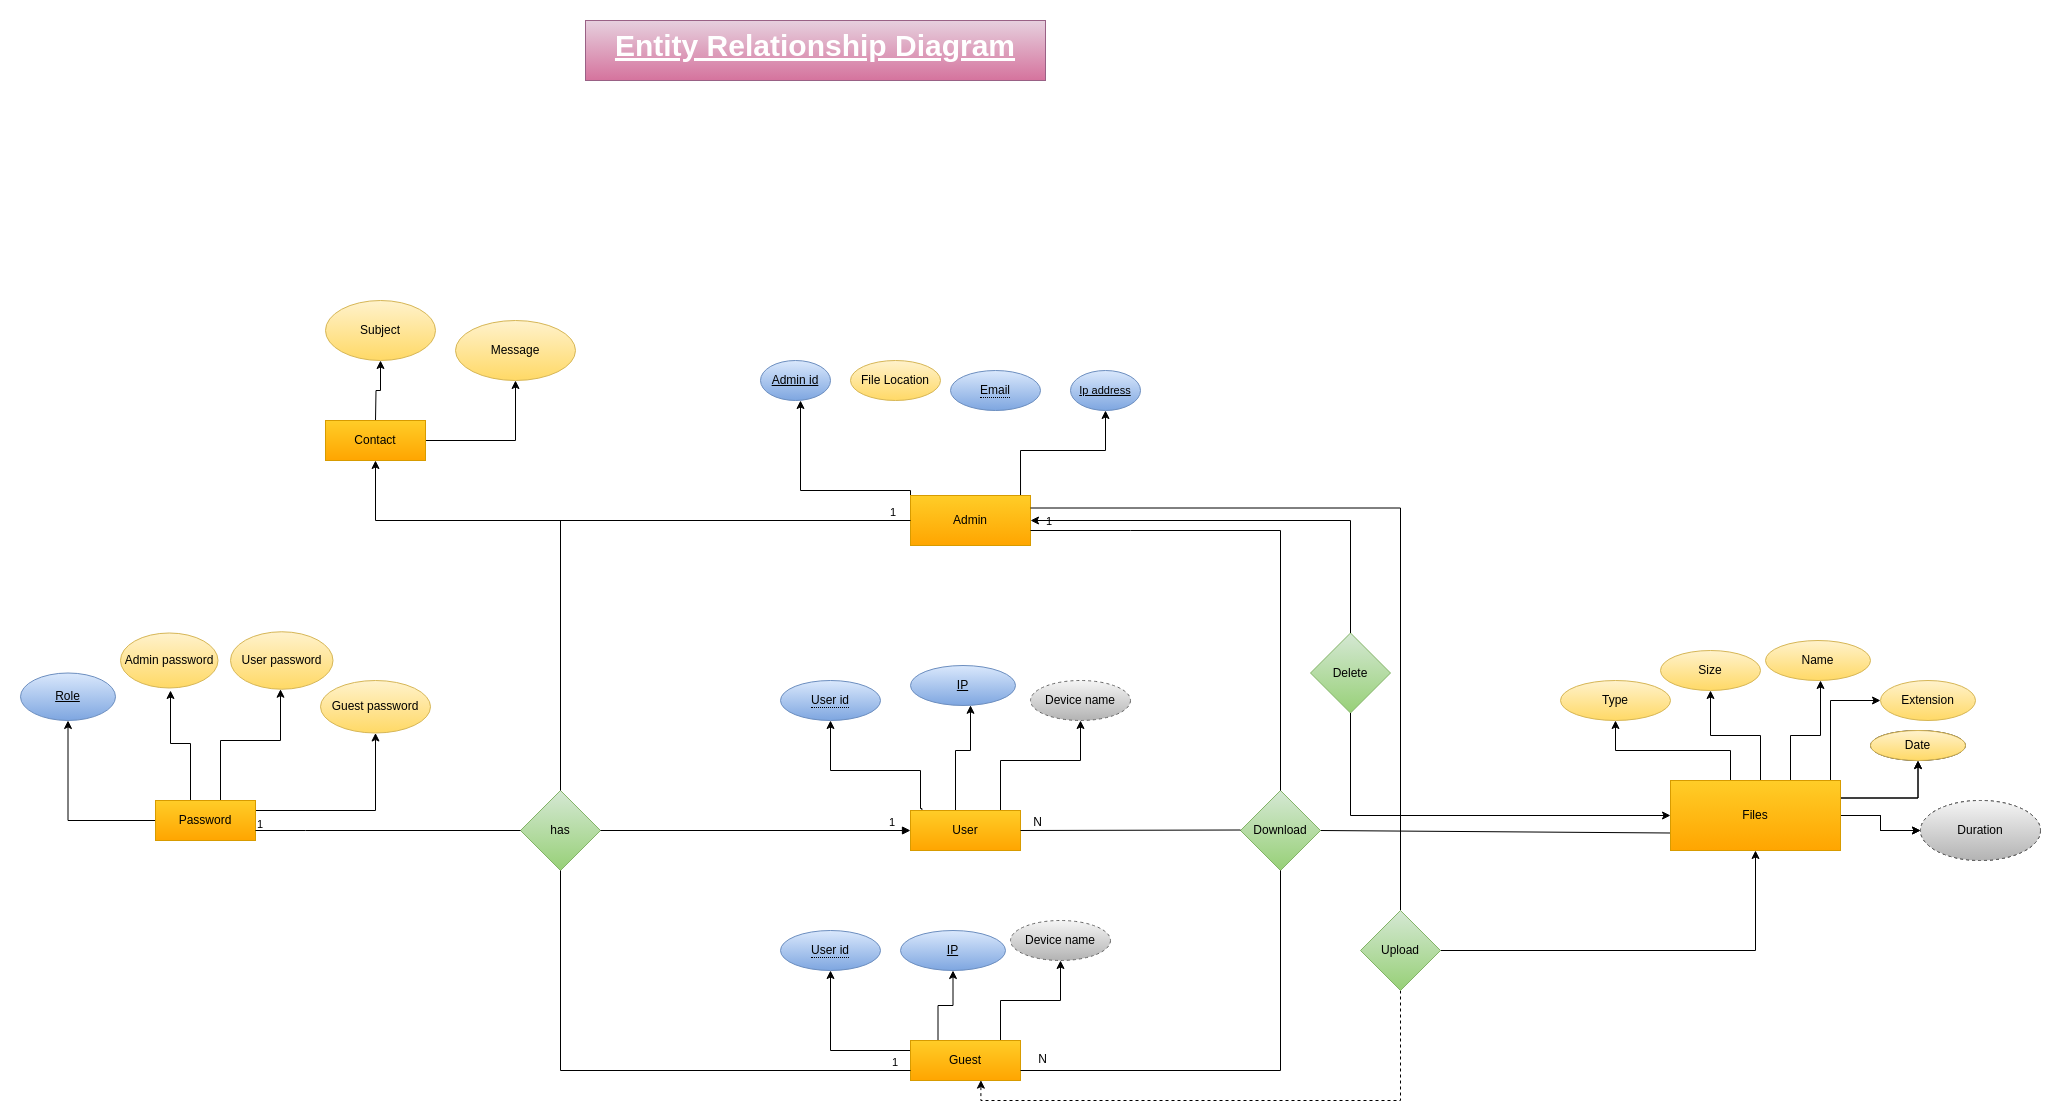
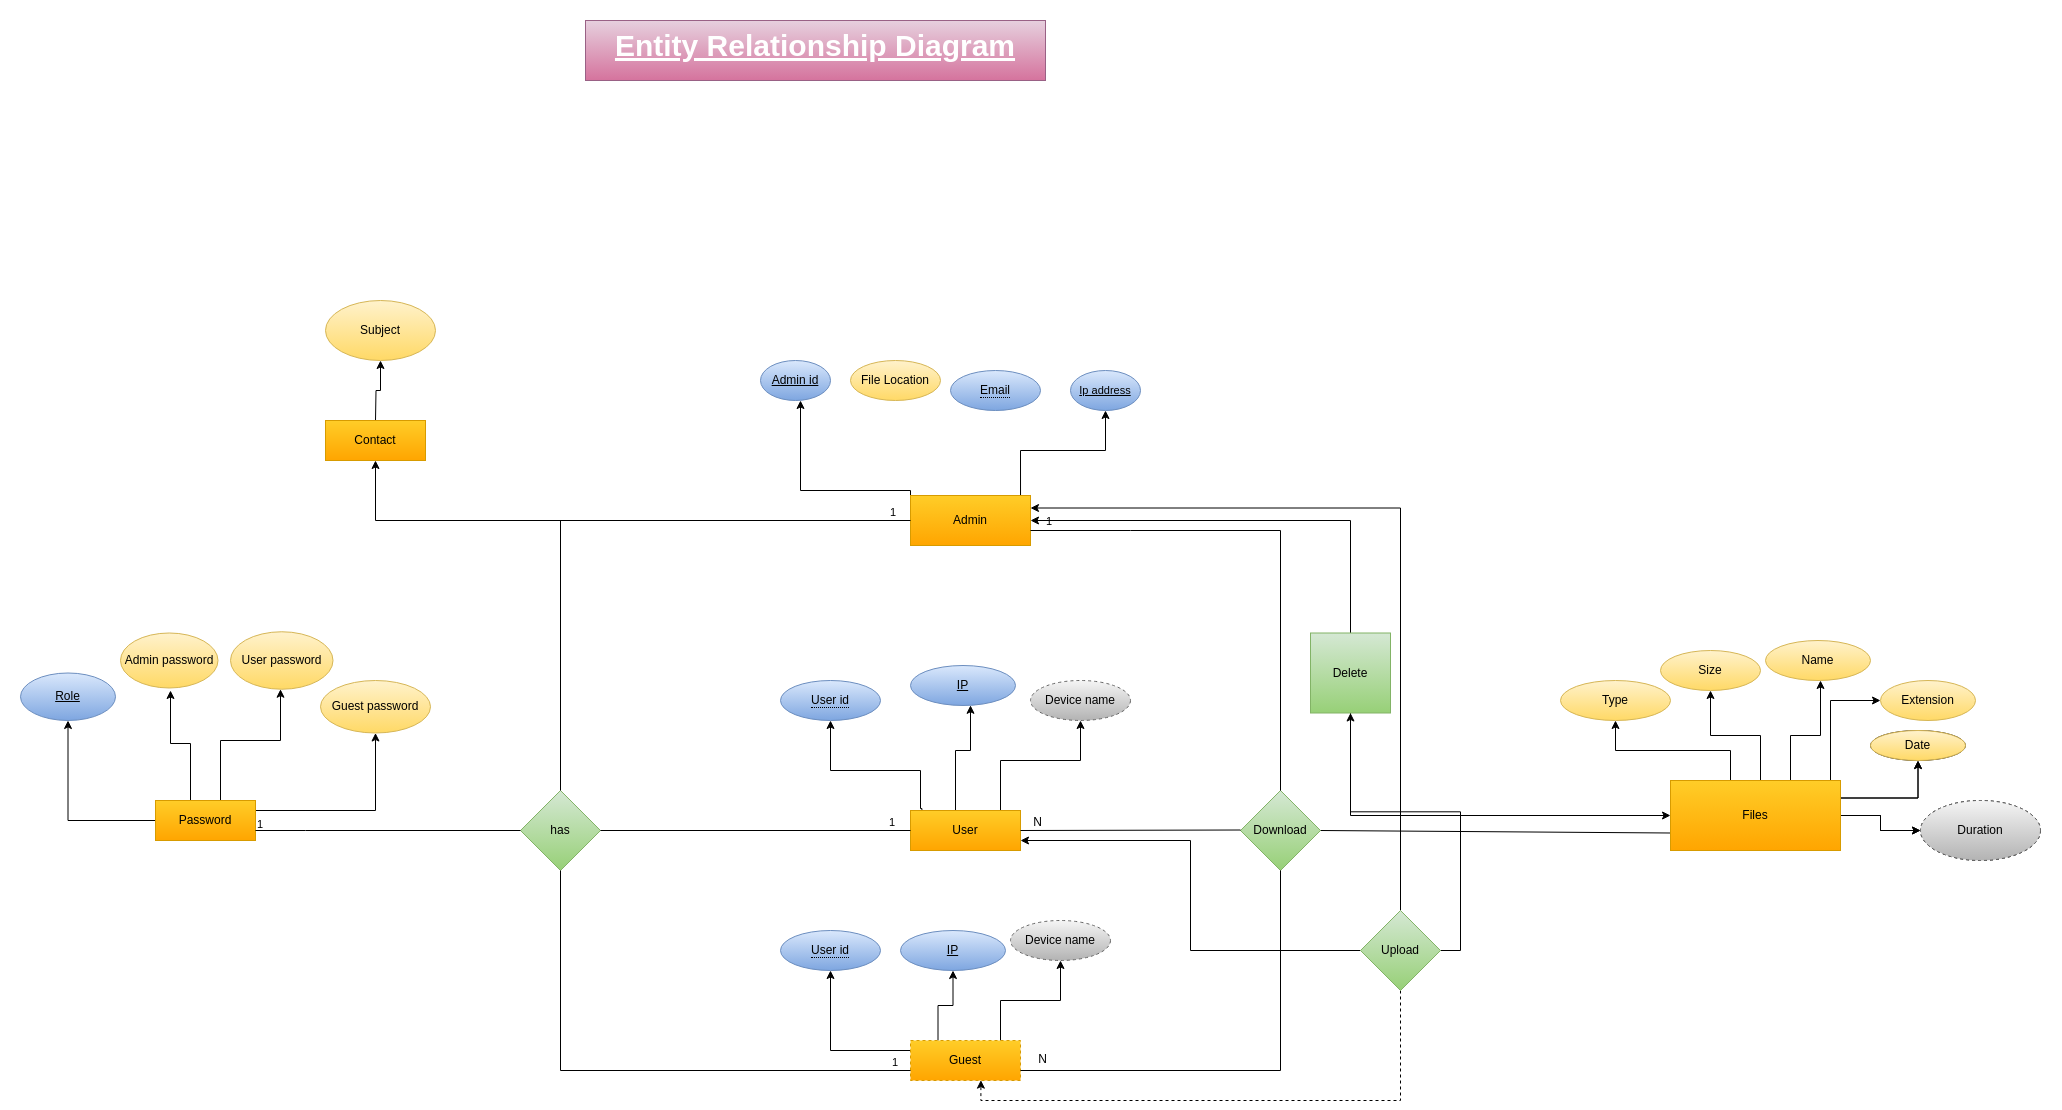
node "Message": removed
edge "Contact" -> "Message": removed
edge "Admin" -- "Upload": arrowhead none -> classic
node "Delete": shape diamond -> rectangle
edge "has" -> "User": arrowhead block -> none
edge "Upload" -> "User": added
edge "Upload" -> "Files": now "Upload" -> "Delete"
node "Guest": style solid -> dashed
